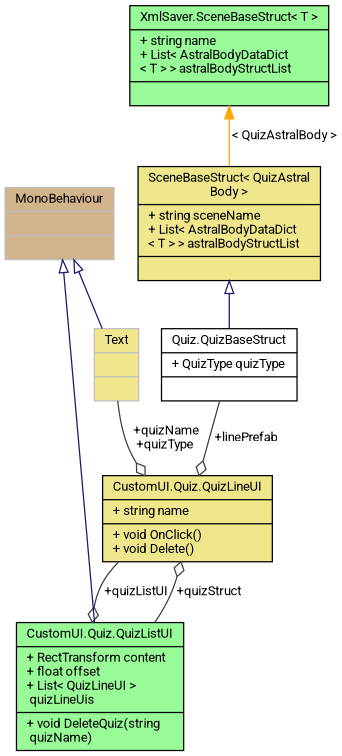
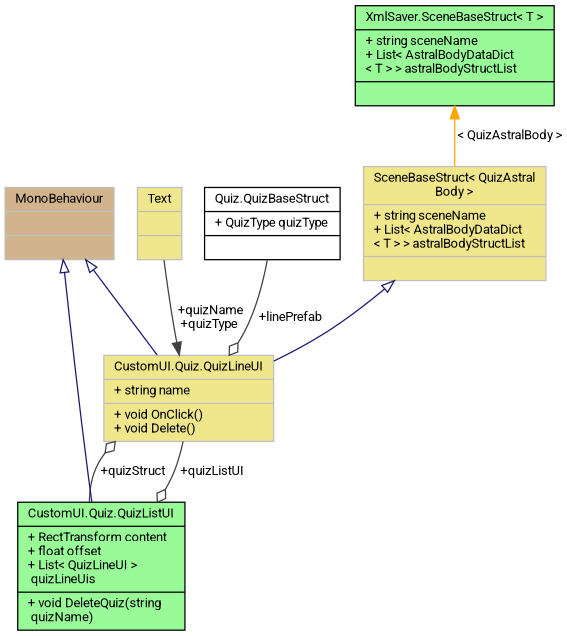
node "XmlSaver.SceneBaseStruct< T >": text "+ string name" -> "+ string sceneName"
node "SceneBaseStruct< QuizAstral": color black -> grey75
edge "Text" -> "MonoBehaviour": now "CustomUI.Quiz.QuizLineUI" -> "MonoBehaviour"
edge "Quiz.QuizBaseStruct" -> "SceneBaseStruct< QuizAstral": now "CustomUI.Quiz.QuizLineUI" -> "SceneBaseStruct< QuizAstral"
edge "Text" -> "CustomUI.Quiz.QuizLineUI": arrowhead odiamond -> normal
node "CustomUI.Quiz.QuizLineUI": color black -> grey75
